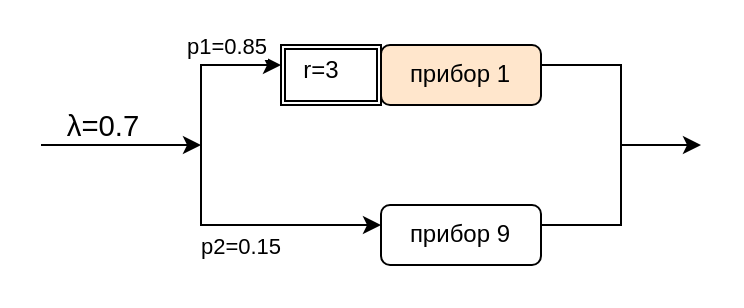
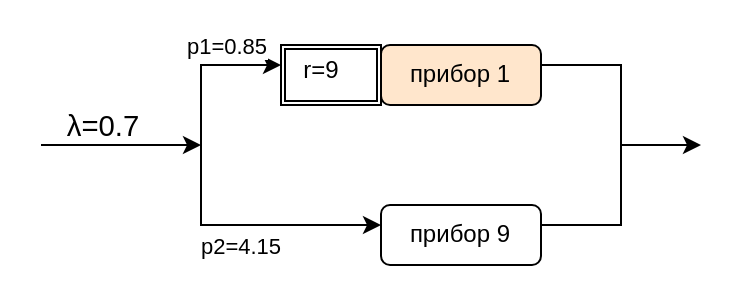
node "r=3": label "r=3" -> "r=9"
node "p2=0.15": label "p2=0.15" -> "p2=4.15"
